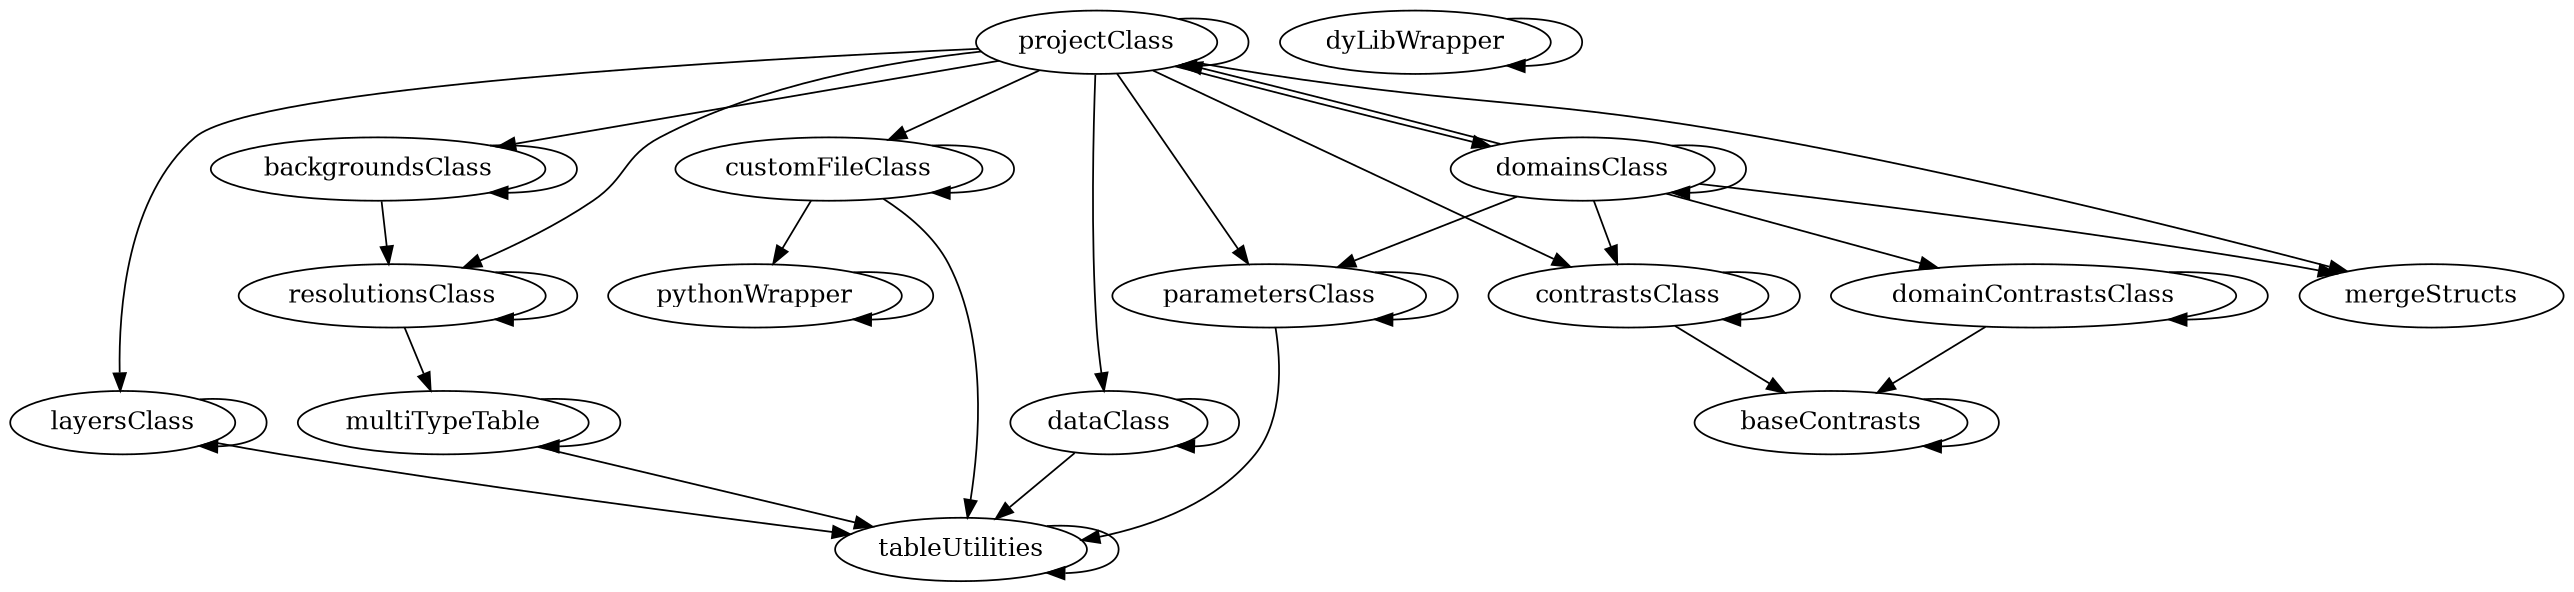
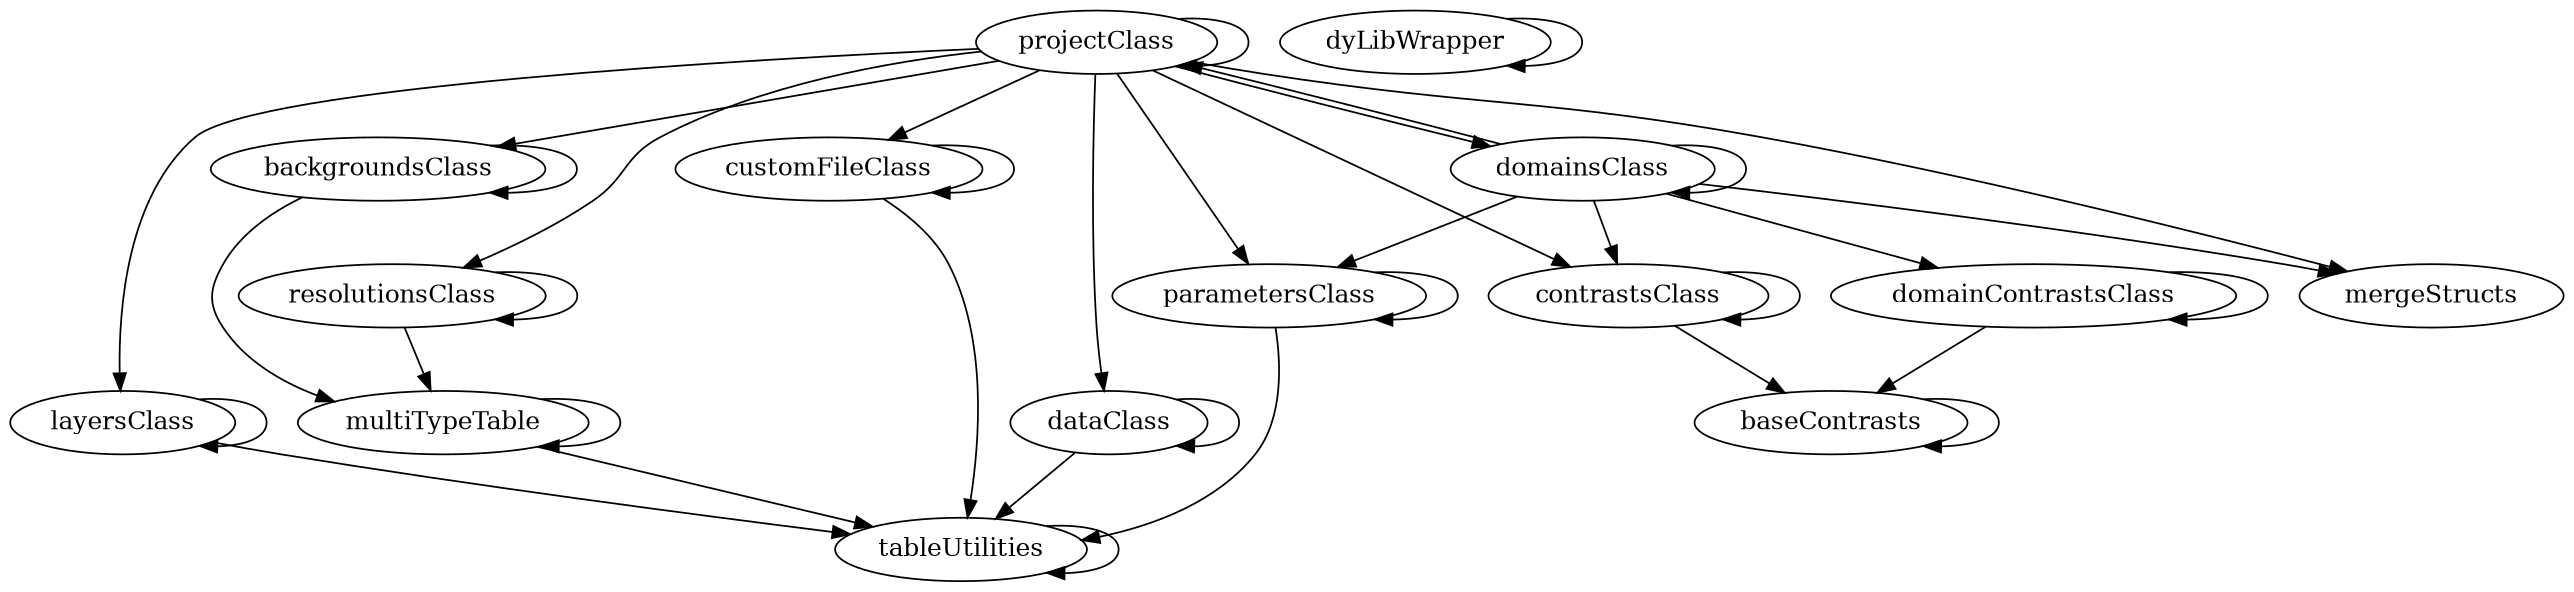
edge "backgroundsClass" -> "resolutionsClass": now "backgroundsClass" -> "multiTypeTable"
node "pythonWrapper": removed
